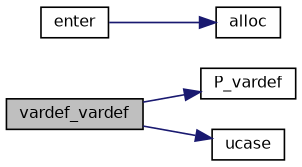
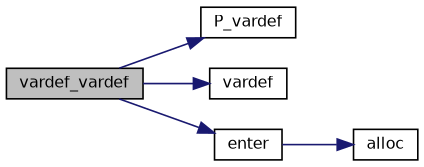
edge "vardef_vardef" -> "enter": added
node "ucase": label "ucase" -> "vardef"
